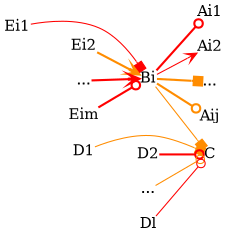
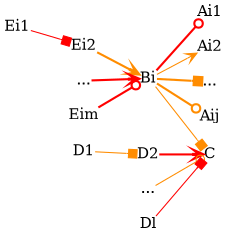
edge "Ei1" -> "Bi": now "Ei1" -> "Ei2"
edge "Bi" -> "Ai2": color red -> darkorange
edge "D1" -> "C": now "D1" -> "D2"
edge "D2" -> "C": arrowhead odot -> vee
edge "Dl" -> "C": arrowhead odot -> box
